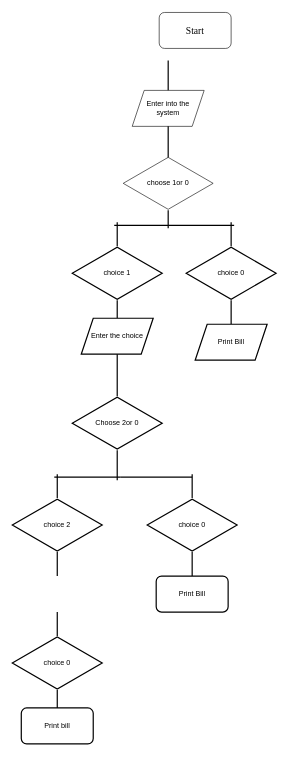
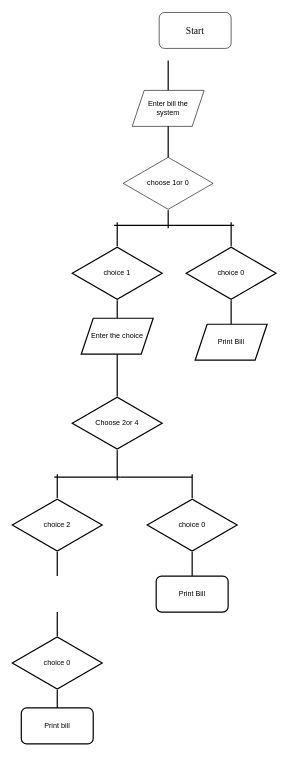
node "Enter into the system": label "Enter into the system" -> "Enter bill the system"
node "Choose 2or 0": label "Choose 2or 0" -> "Choose 2or 4"
